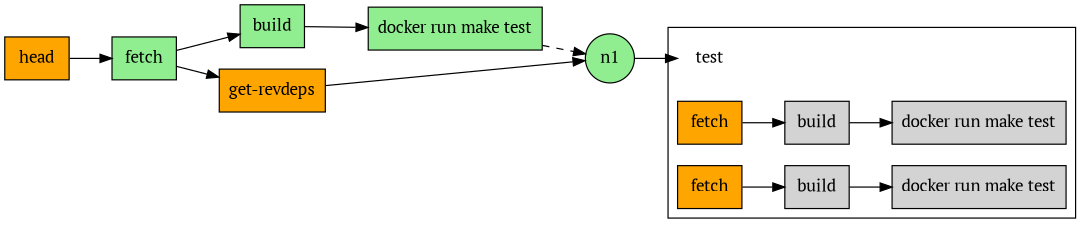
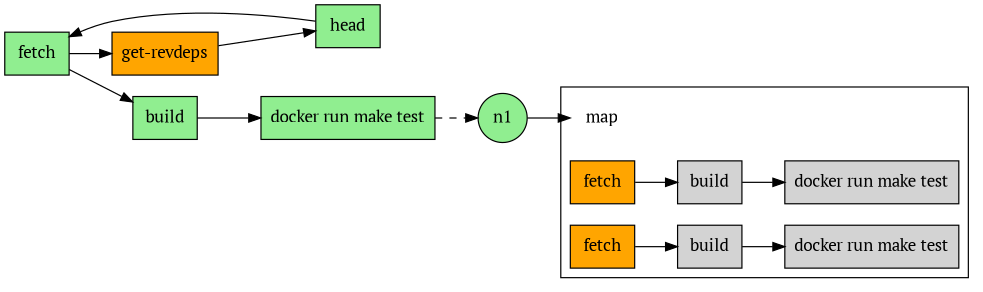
node "head": fillcolor #ffa500 -> #90ee90
node "test": label "test" -> "map"
edge "get-revdeps" -> "n1": now "get-revdeps" -> "head"
